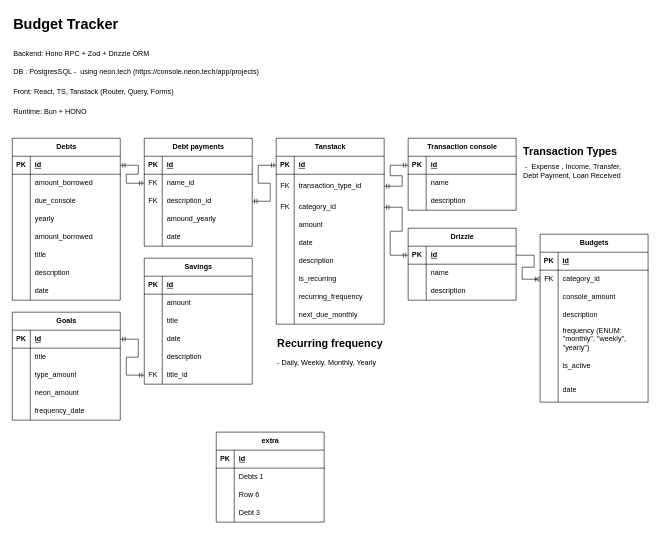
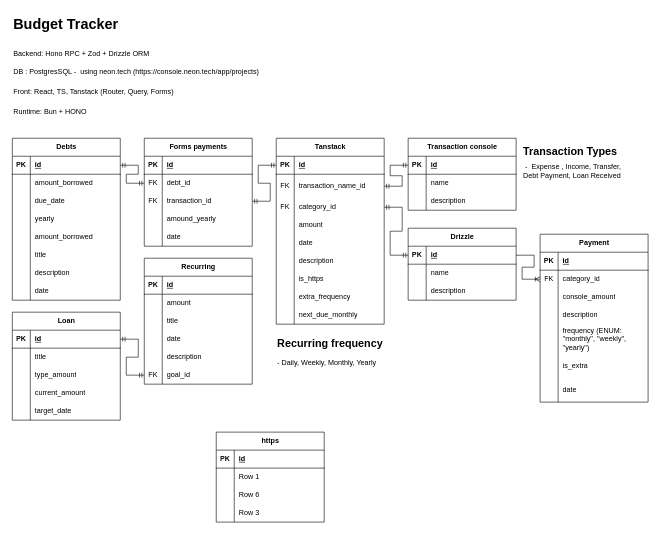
node "Debt payments": label "Debt payments" -> "Forms payments"
node "name_id": label "name_id" -> "debt_id"
node "transaction_type_id": label "transaction_type_id" -> "transaction_name_id"
node "due_console": label "due_console" -> "due_date"
node "description_id": label "description_id" -> "transaction_id"
node "Budgets": label "Budgets" -> "Payment"
node "Savings": label "Savings" -> "Recurring"
node "is_recurring": label "is_recurring" -> "is_https"
node "recurring_frequency": label "recurring_frequency" -> "extra_frequency"
node "Goals": label "Goals" -> "Loan"
node "is_active": label "is_active" -> "is_extra"
node "title_id": label "title_id" -> "goal_id"
node "neon_amount": label "neon_amount" -> "current_amount"
node "frequency_date": label "frequency_date" -> "target_date"
node "extra": label "extra" -> "https"
node "Debts 1": label "Debts 1" -> "Row 1"
node "Debt 3": label "Debt 3" -> "Row 3"
